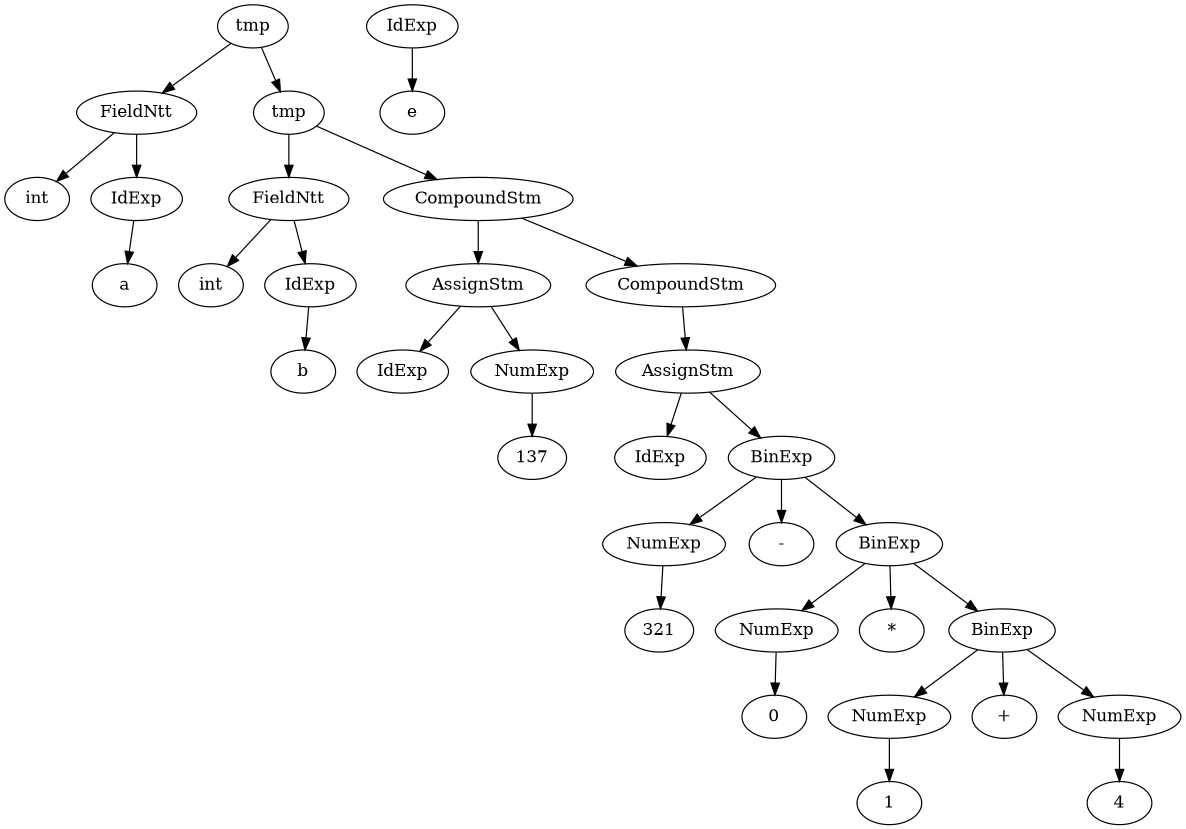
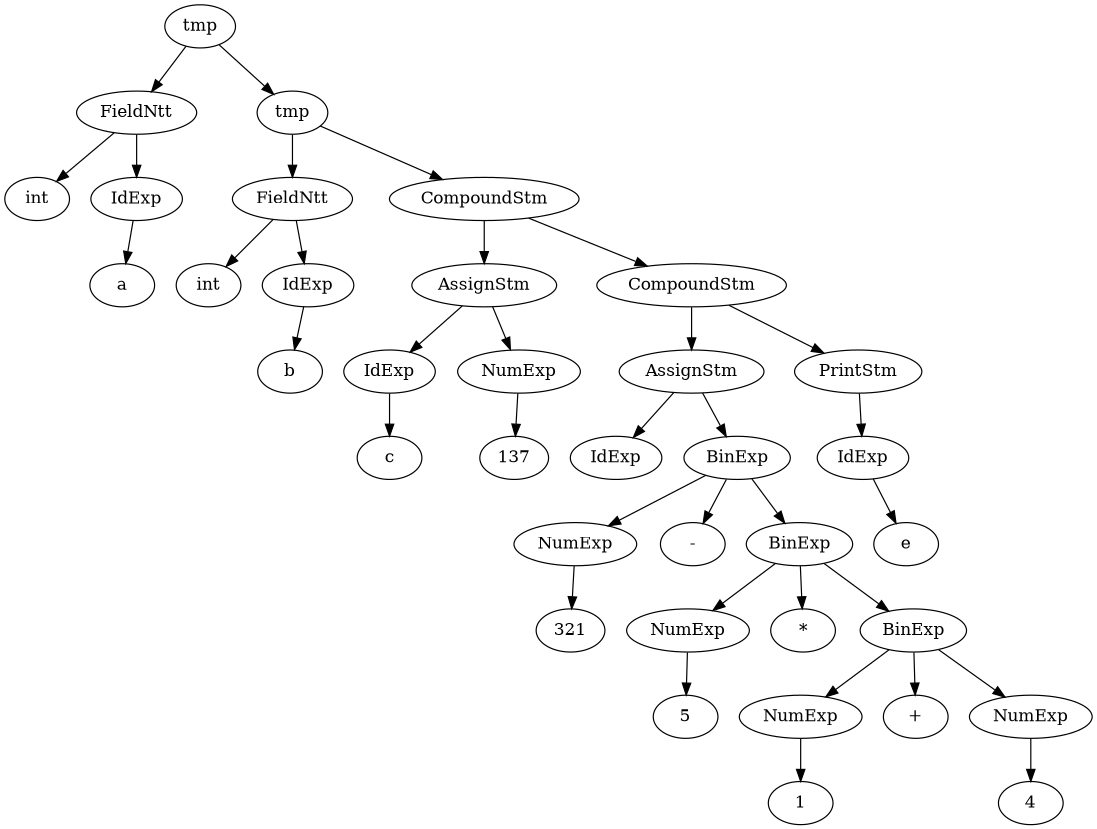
node "PrintStm": added
node "c": added
node "0": label "0" -> "5"
